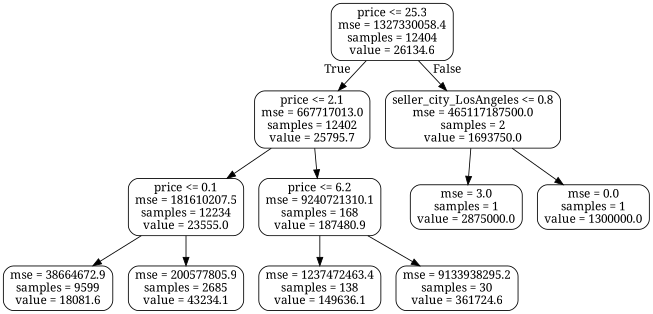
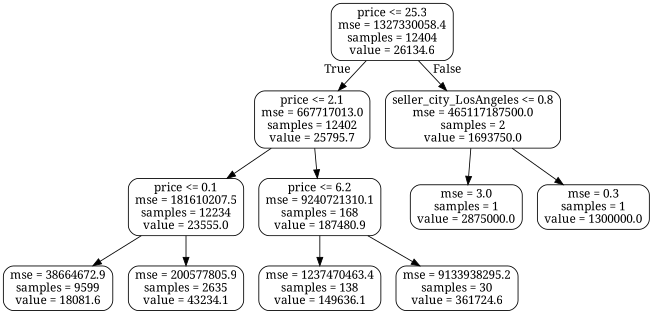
node "mse = 0.0 samples = 1 value = 1300000.0": label "mse = 0.0 samples = 1 value = 1300000.0" -> "mse = 0.3 samples = 1 value = 1300000.0"
node "mse = 200577805.9 samples = 2685 value = 43234.1": label "mse = 200577805.9 samples = 2685 value = 43234.1" -> "mse = 200577805.9 samples = 2635 value = 43234.1"
node "mse = 1237472463.4 samples = 138 value = 149636.1": label "mse = 1237472463.4 samples = 138 value = 149636.1" -> "mse = 1237470463.4 samples = 138 value = 149636.1"
